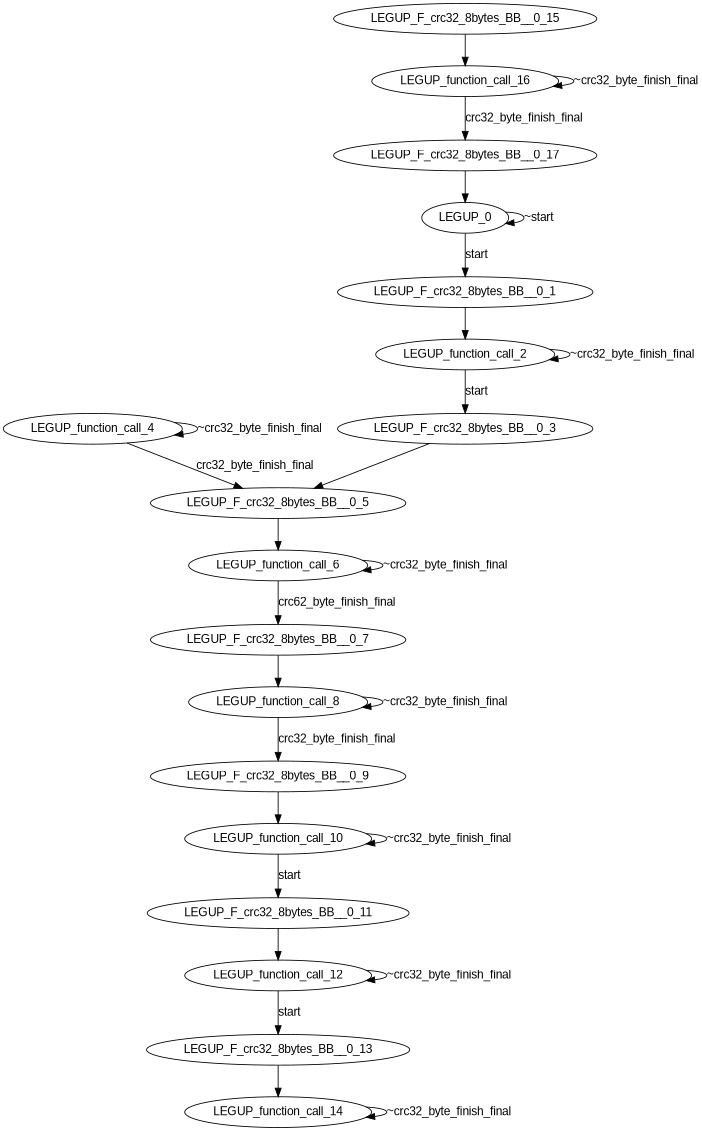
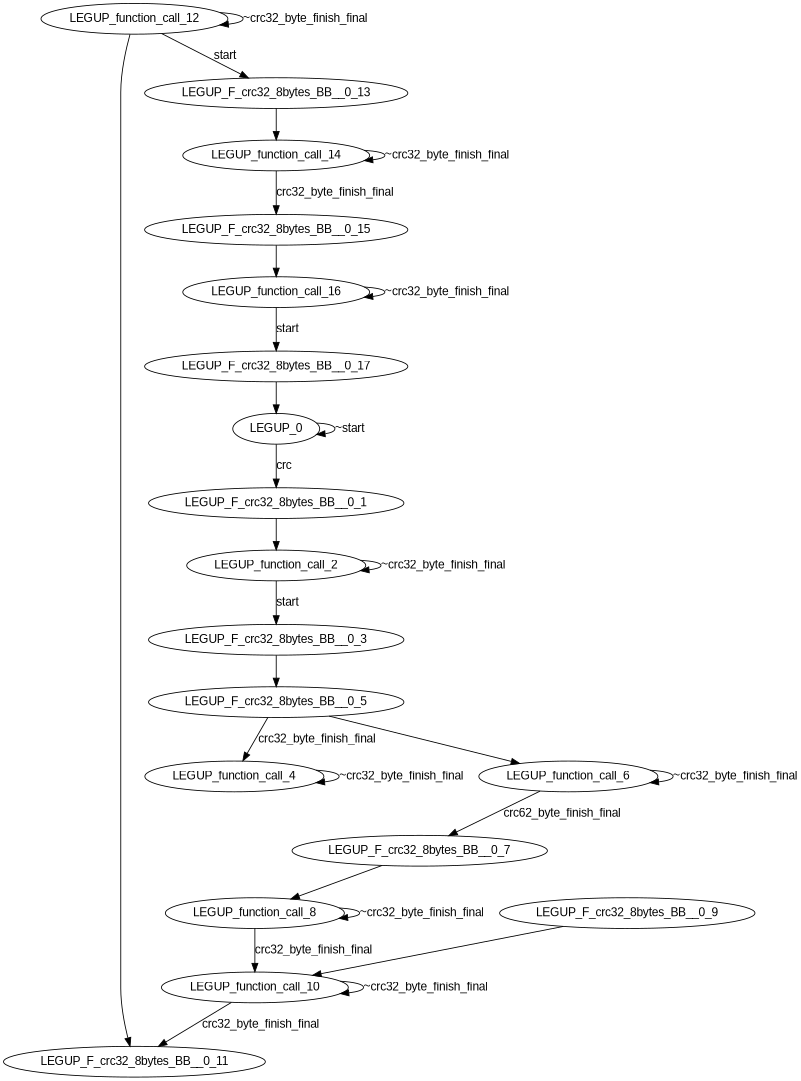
edge "LEGUP_function_call_16" -> "LEGUP_F_crc32_8bytes_BB__0_17": label "crc32_byte_finish_final" -> "start"
edge "LEGUP_function_call_14" -> "LEGUP_F_crc32_8bytes_BB__0_15": added, label "crc32_byte_finish_final"
edge "LEGUP_0" -> "LEGUP_F_crc32_8bytes_BB__0_1": label "start" -> "crc"
edge "LEGUP_function_call_4" -> "LEGUP_F_crc32_8bytes_BB__0_5": reversed
edge "LEGUP_function_call_8" -> "LEGUP_F_crc32_8bytes_BB__0_9": now "LEGUP_function_call_8" -> "LEGUP_function_call_10"
edge "LEGUP_function_call_10" -> "LEGUP_F_crc32_8bytes_BB__0_11": label "start" -> "crc32_byte_finish_final"
edge "LEGUP_F_crc32_8bytes_BB__0_11" -> "LEGUP_function_call_12": reversed
